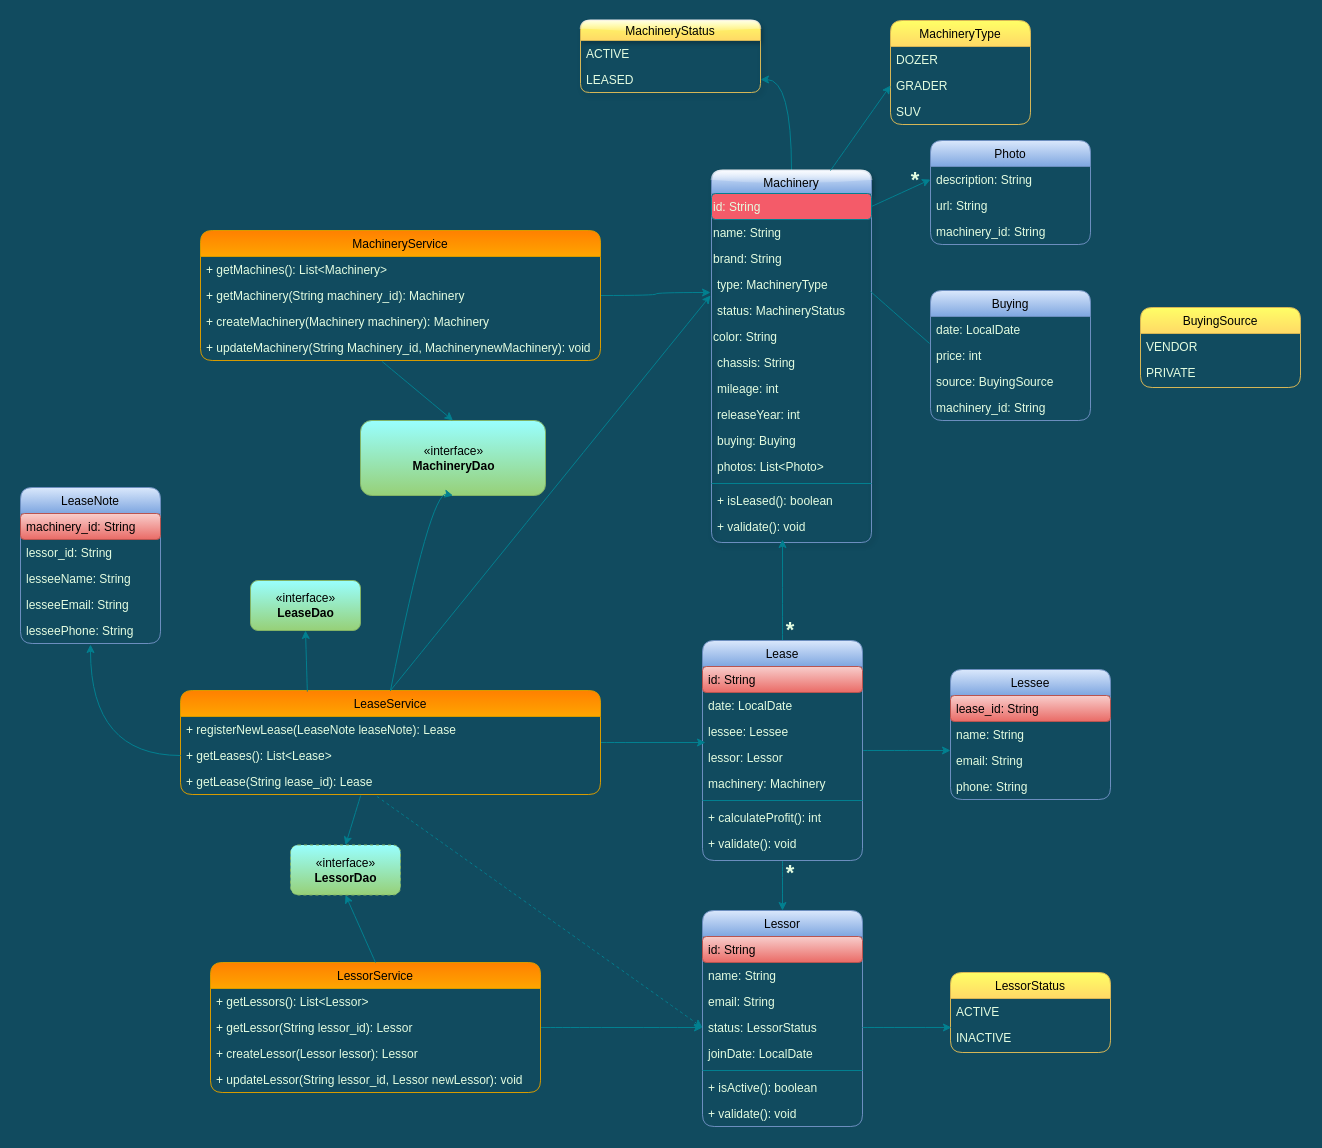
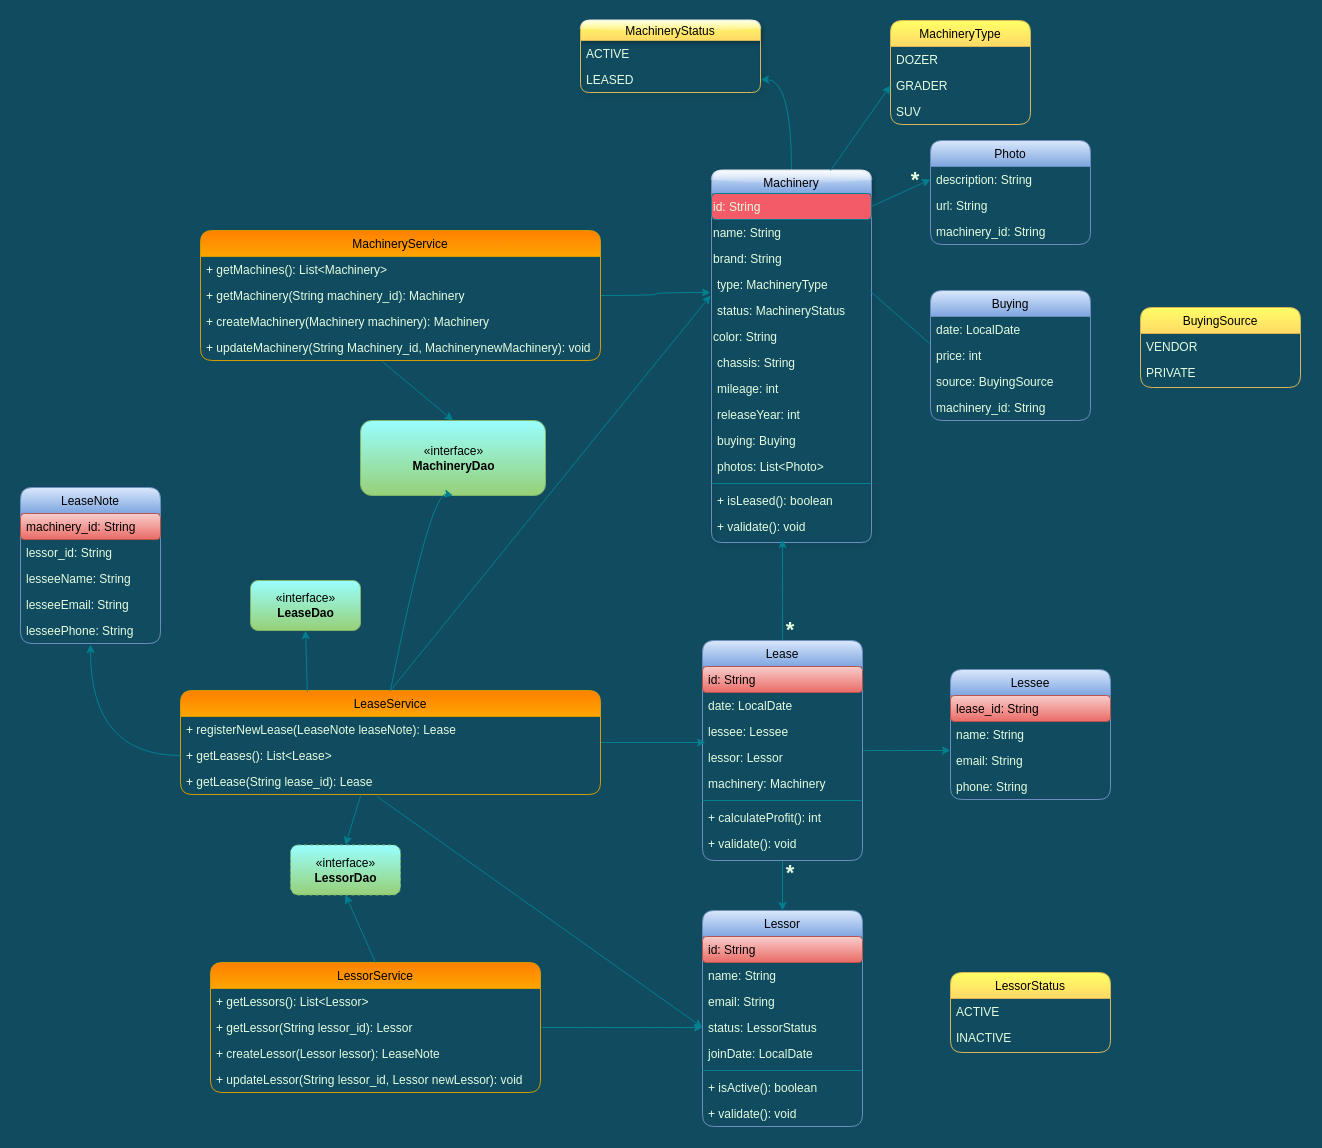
edge "+ getLease(String lease_id): Lease" -> "status: LessorStatus": style dashed -> solid
edge "status: LessorStatus" -> "INACTIVE": removed
node "+ createLessor(Lessor lessor): Lessor": label "+ createLessor(Lessor lessor): Lessor" -> "+ createLessor(Lessor lessor): LeaseNote"
